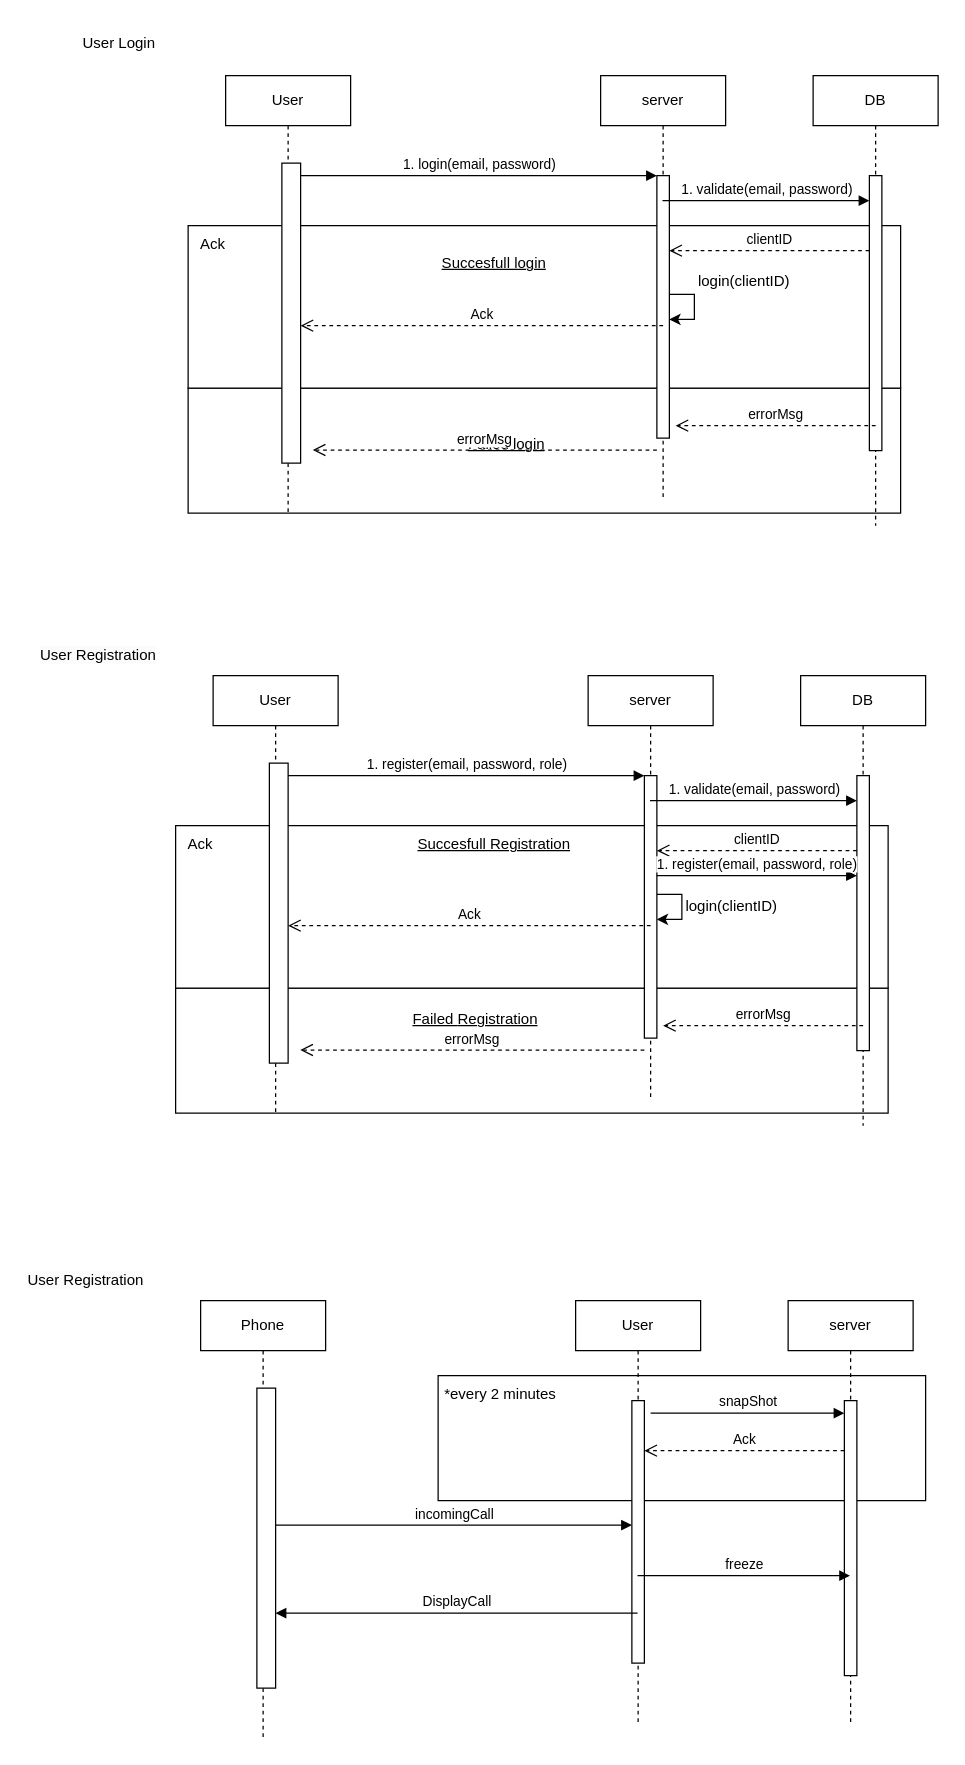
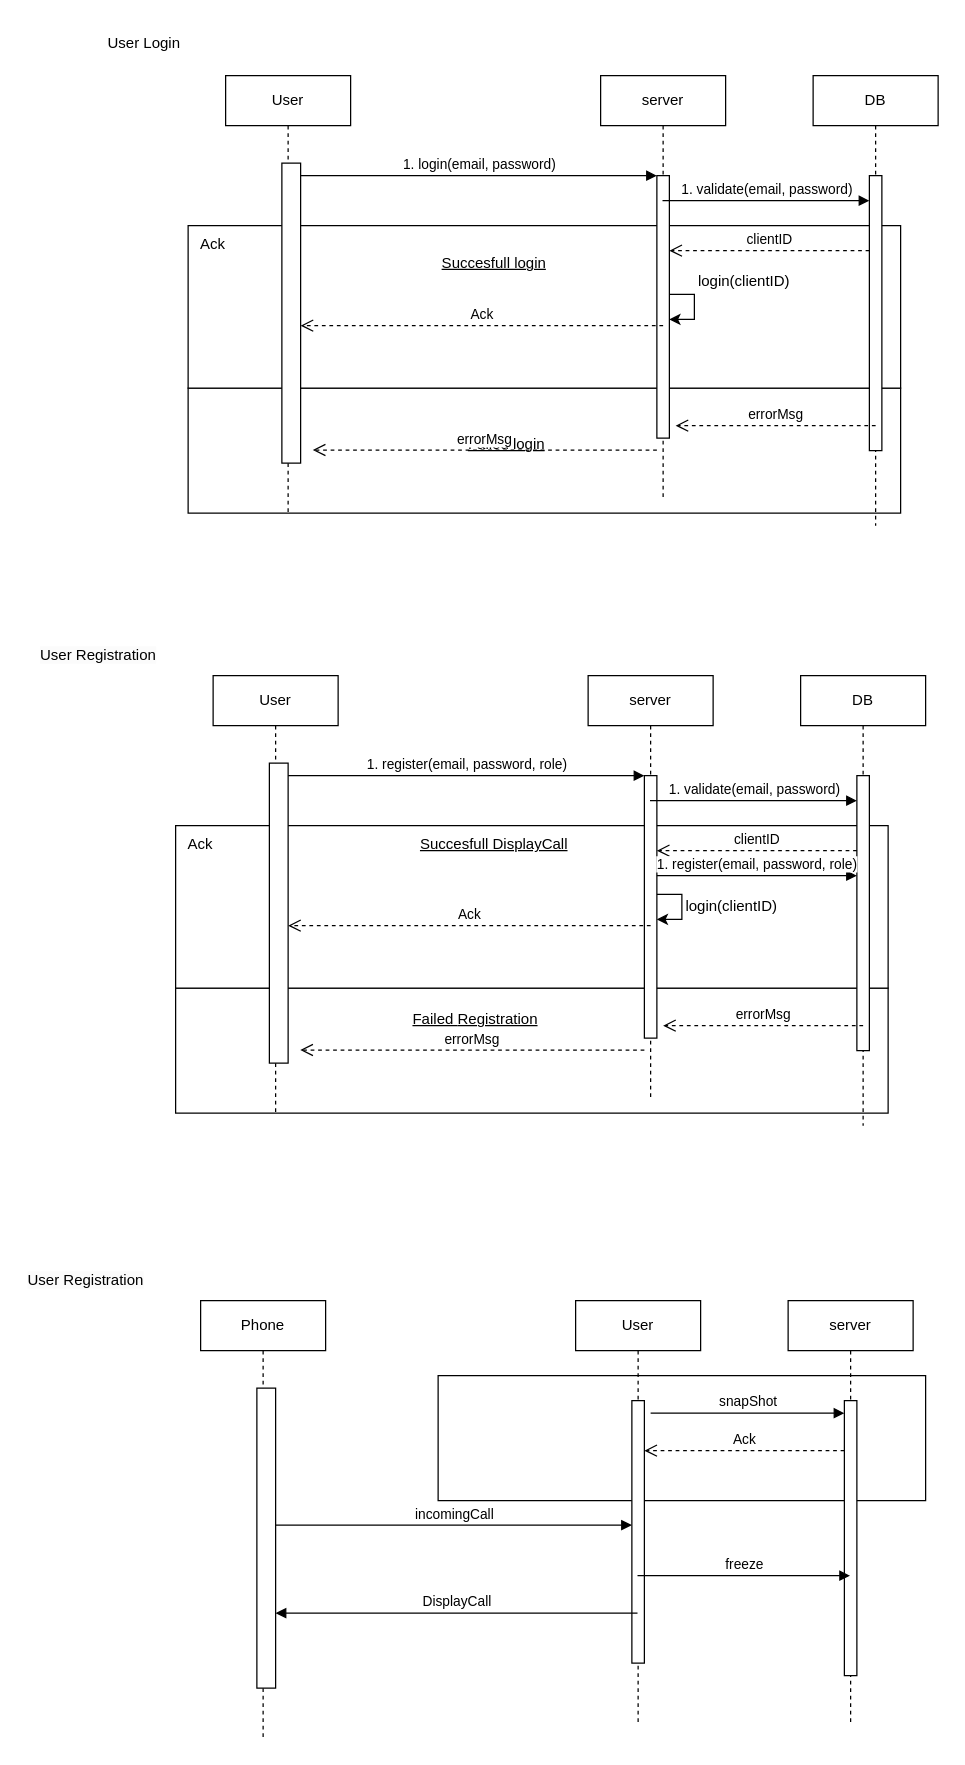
node "User Login": moved (126, 44) -> (151, 44)
node "Succesfull Registration": label "Succesfull Registration" -> "Succesfull DisplayCall"
node "*every 2 minutes": removed
